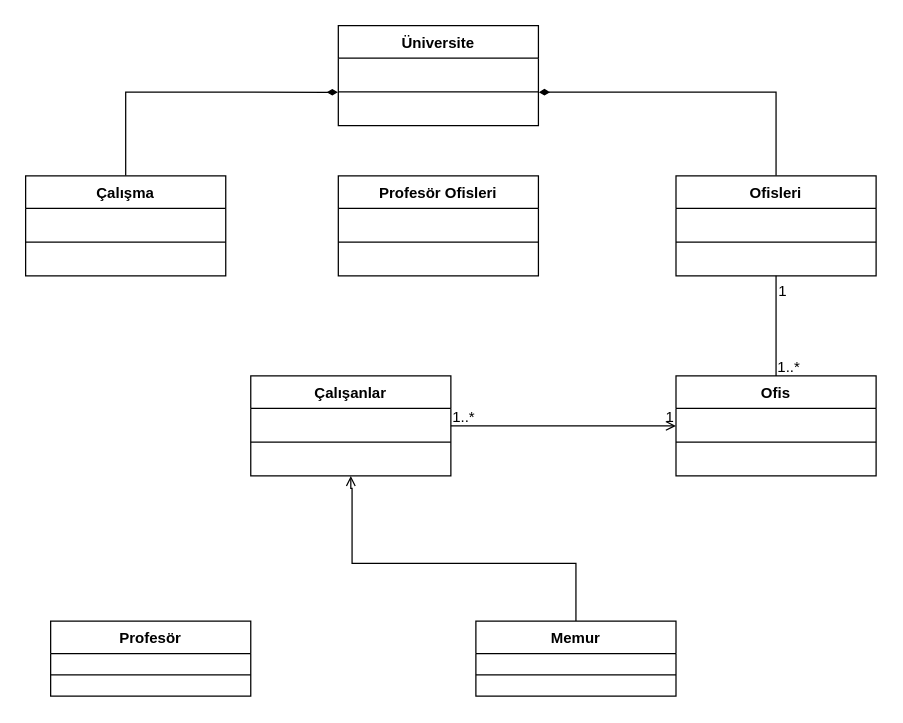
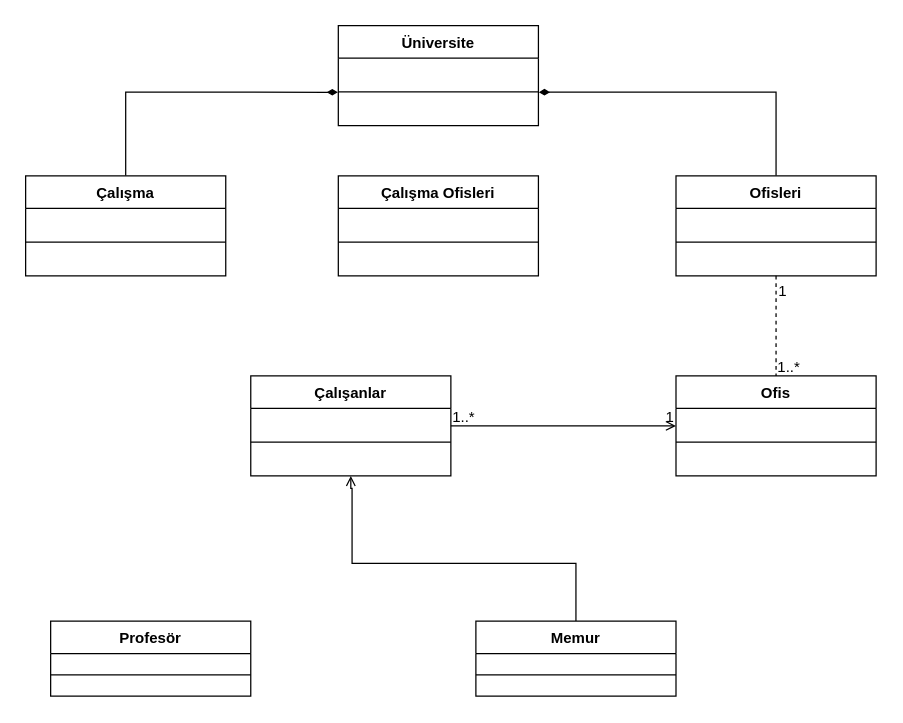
node "Profesör Ofisleri": label "Profesör Ofisleri" -> "Çalışma Ofisleri"
edge "Ofisleri" -- "Ofis": style solid -> dashed
